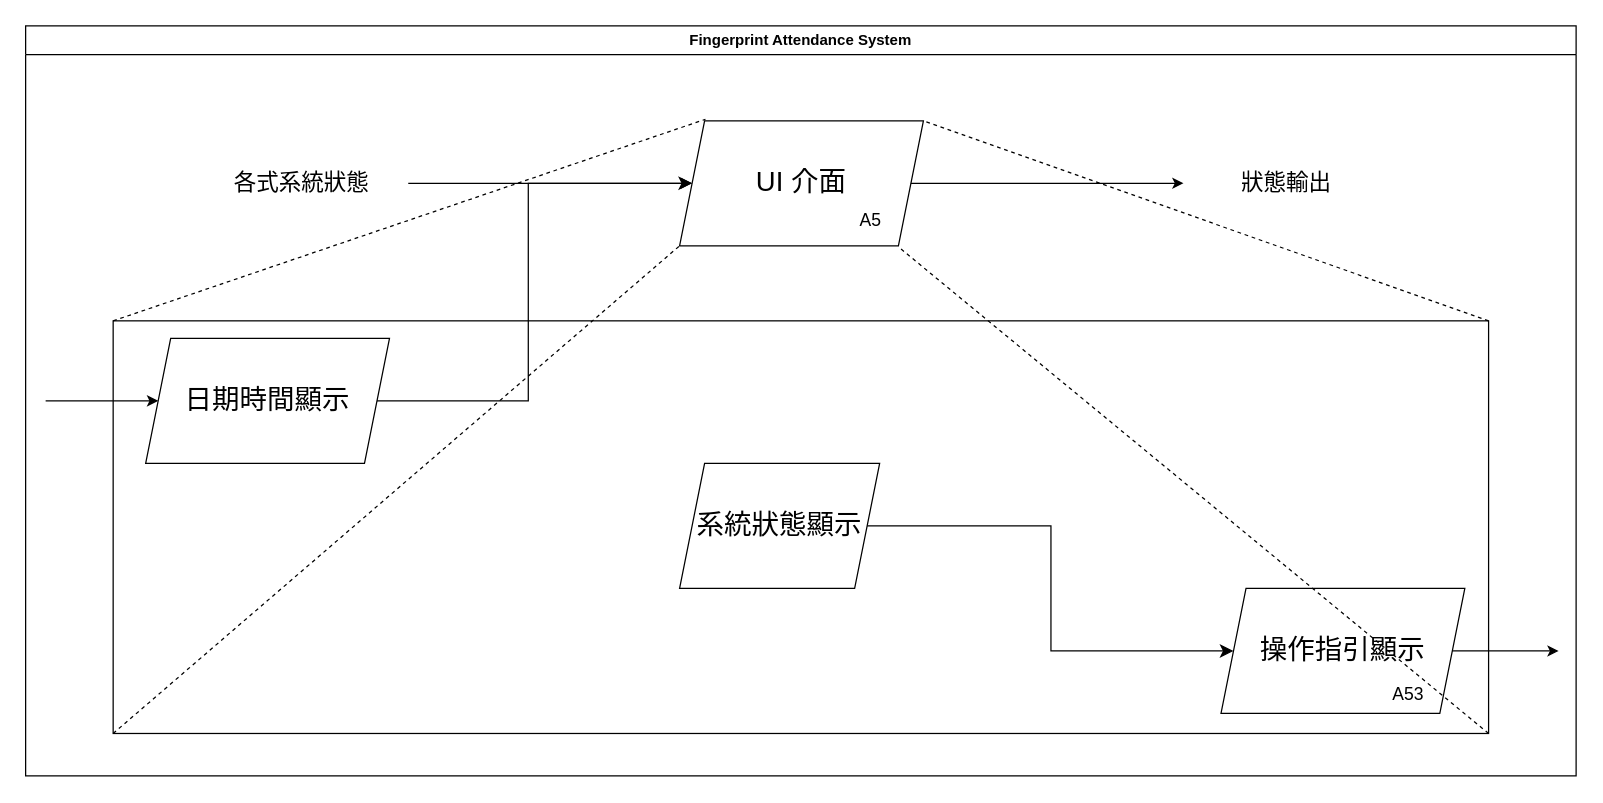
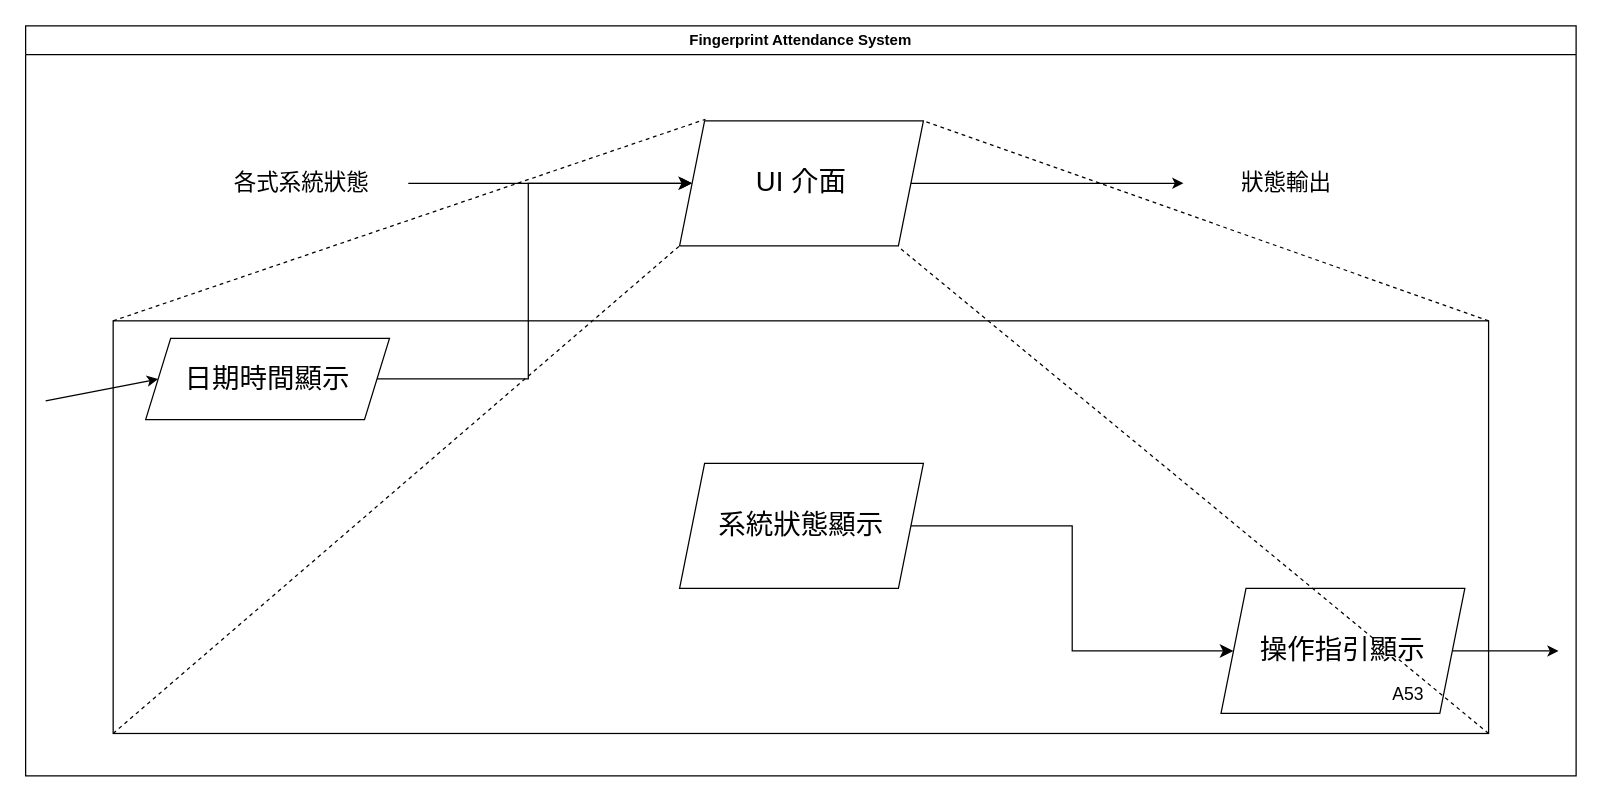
node "A5": removed
node "日期時間顯示": size 244x125 -> 244x81
node "系統狀態顯示": size 200x125 -> 244x125
